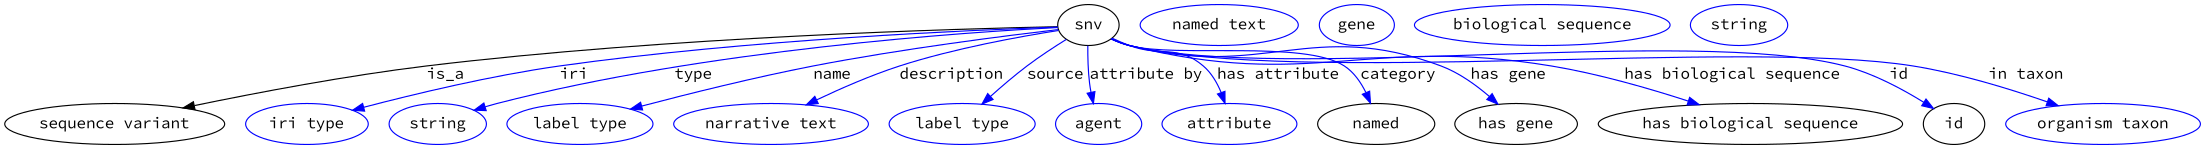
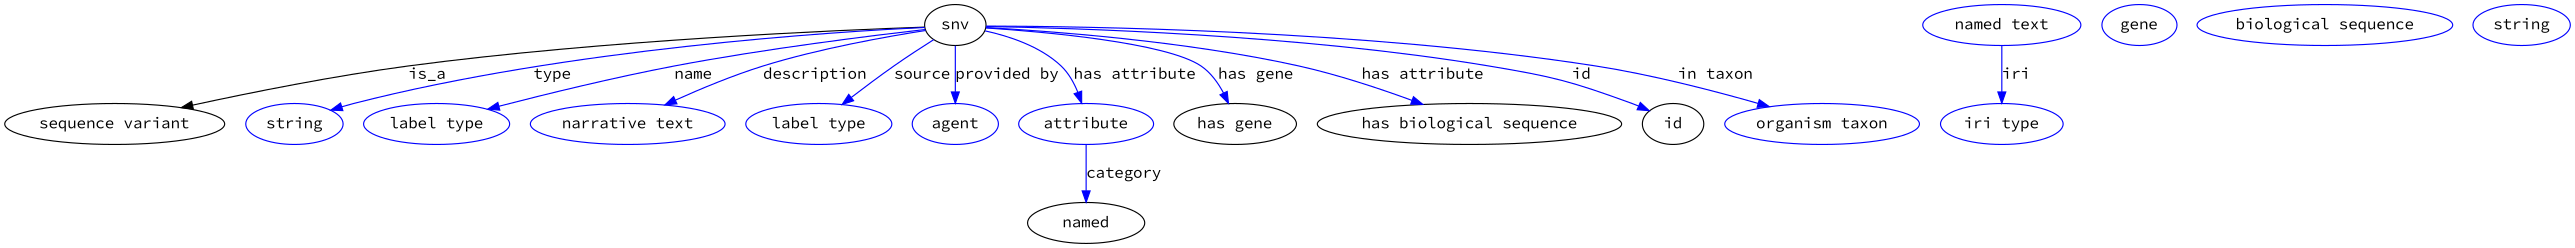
edge "snv" -> "iri type": now "named text" -> "iri type"
edge "snv" -> "named": now "attribute" -> "named"
edge "snv" -> "agent": label "attribute by" -> "provided by"
edge "snv" -> "has biological sequence": label "has biological sequence" -> "has attribute"
